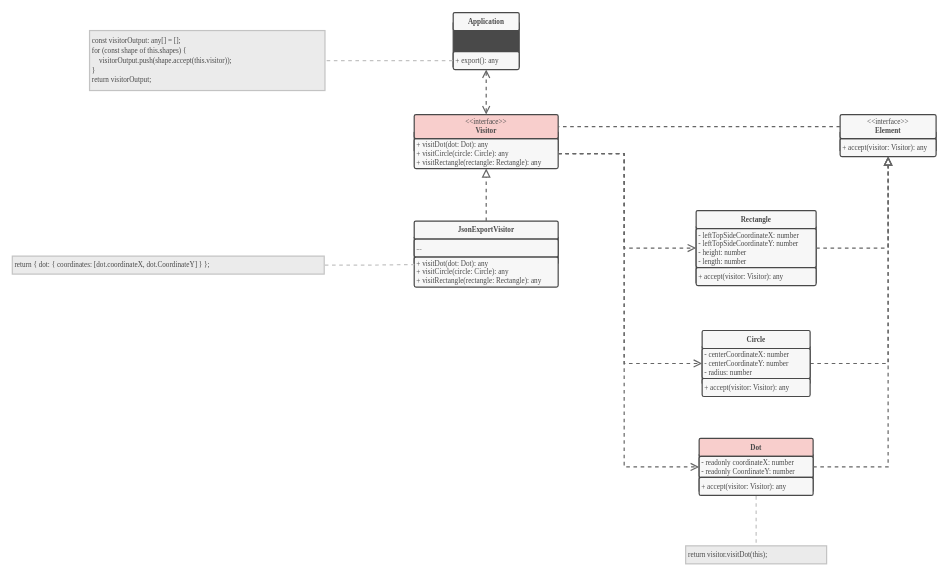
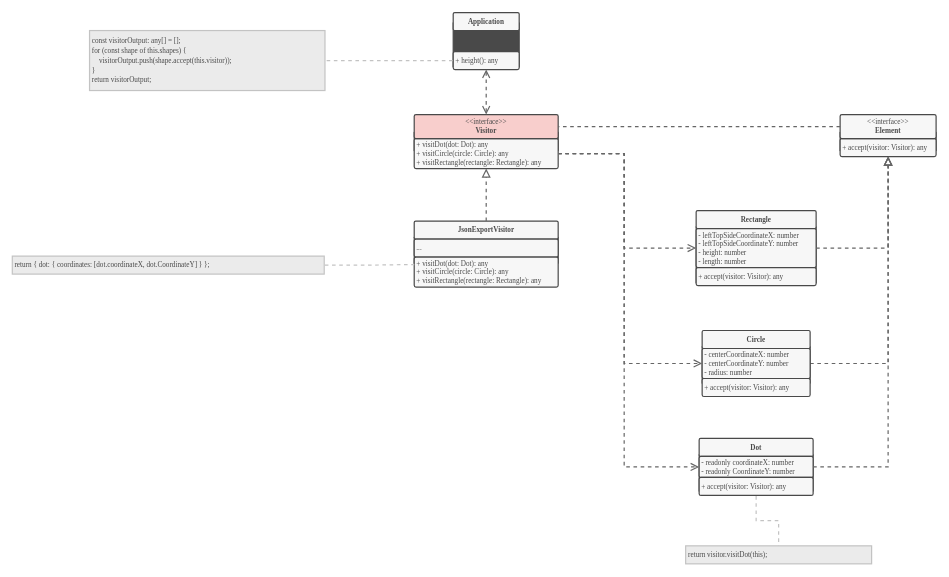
node "+ export(): any": label "+ export(): any" -> "+ height(): any"
node "Dot": fillcolor #f8cecc -> #f7f7f7
node "return visitor.visitDot(this);": size 141x18 -> 186x18
